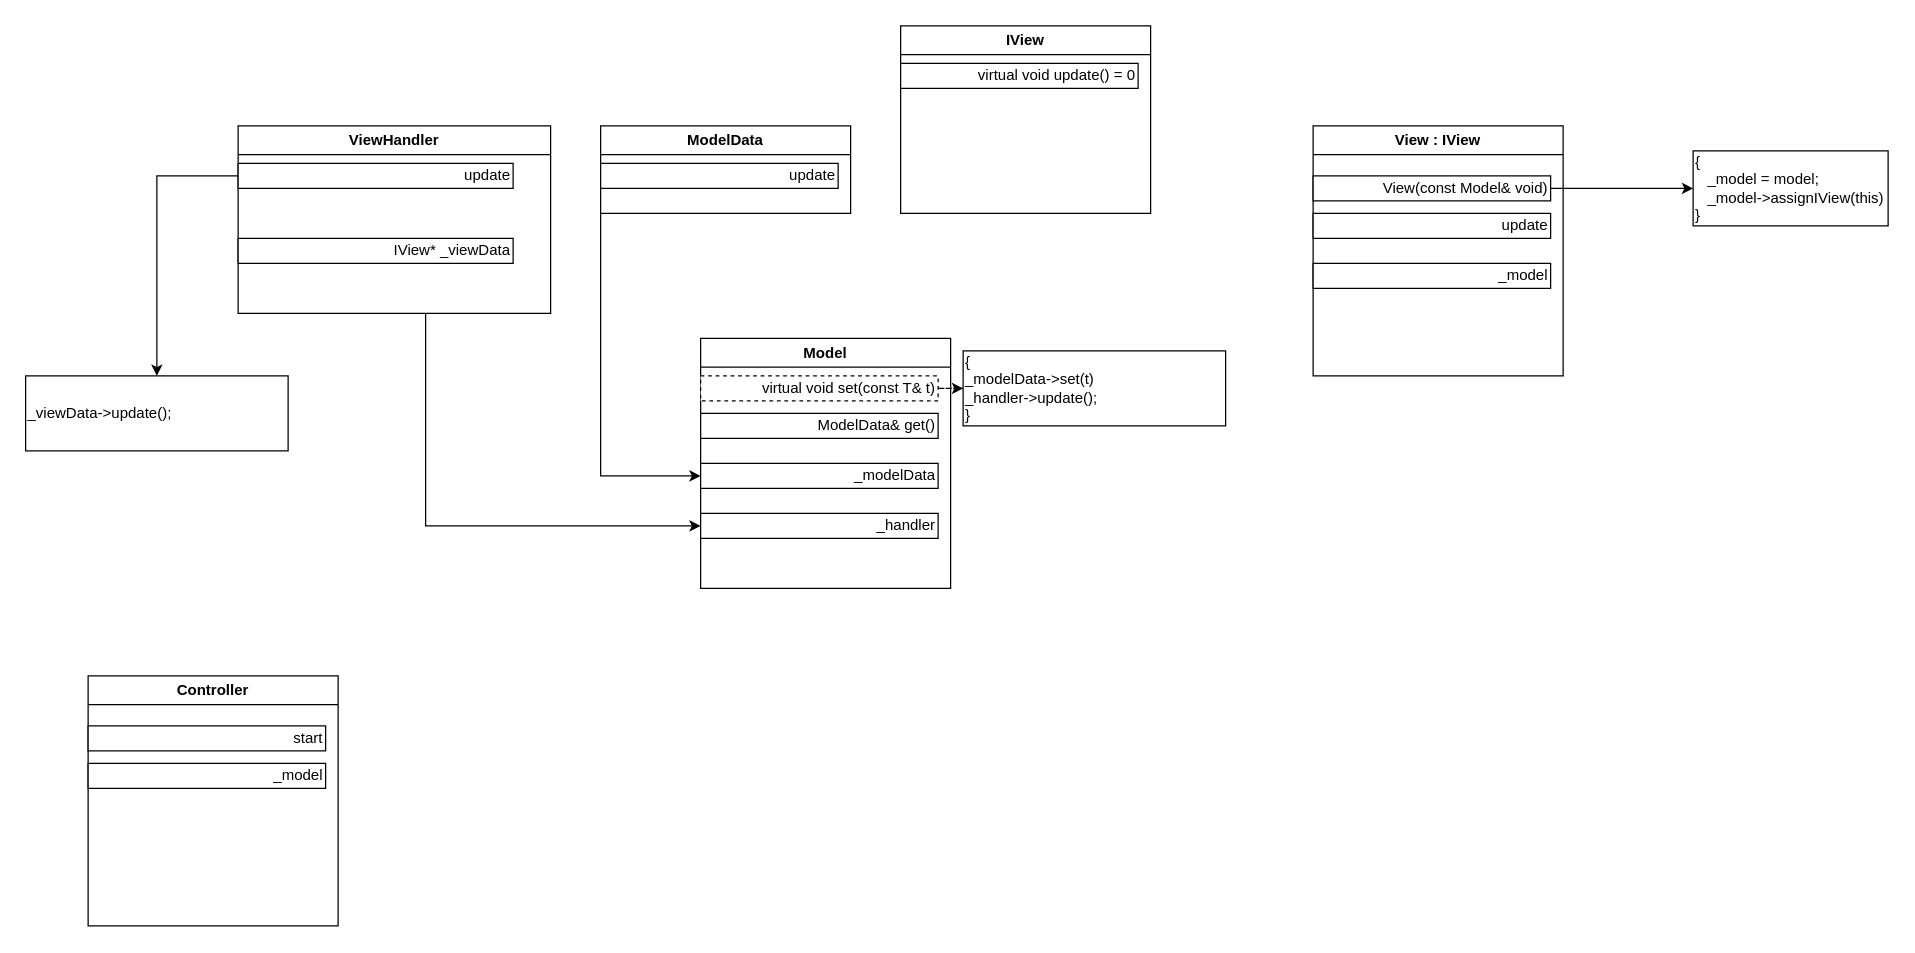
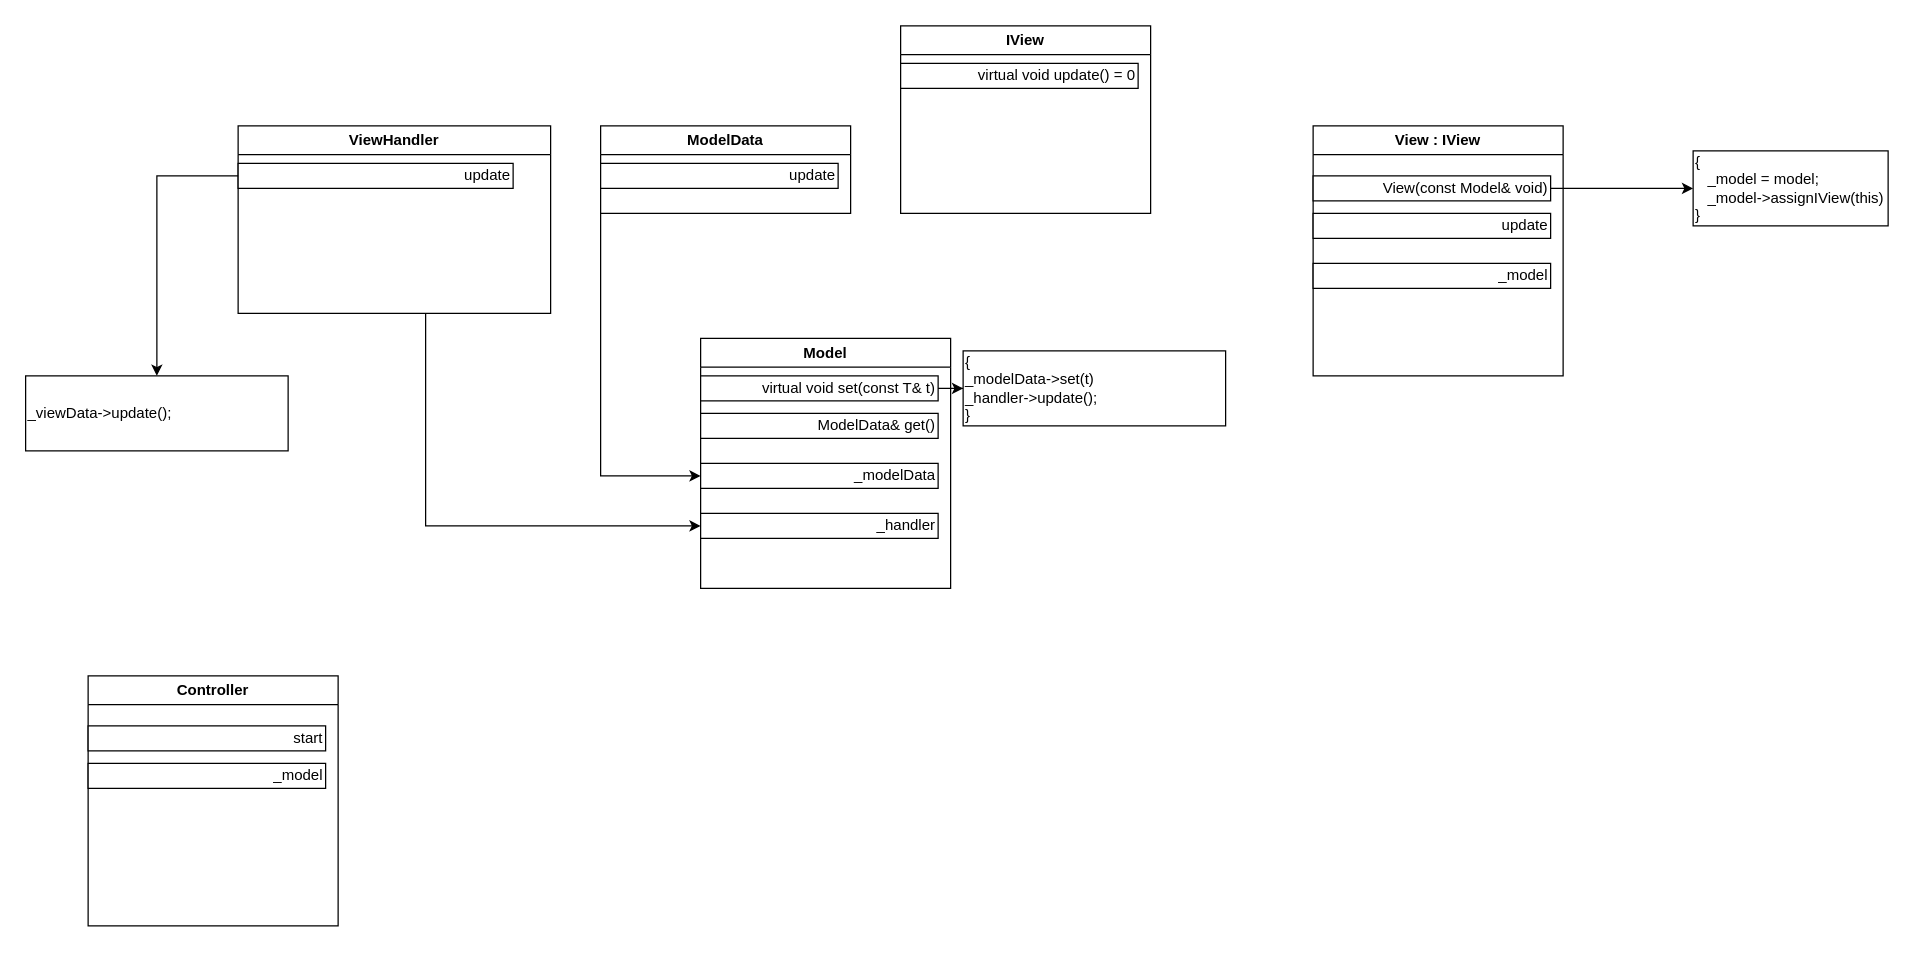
node "IView* _viewData": removed
node "virtual void set(const T& t)": style dashed -> solid
edge "virtual void set(const T& t)" -> "{ _modelData->set(t) _handler->update(); }": style dashed -> solid
